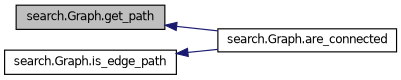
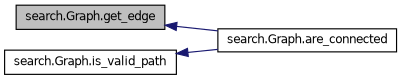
node "search.Graph.get_path": label "search.Graph.get_path" -> "search.Graph.get_edge"
node "search.Graph.is_edge_path": label "search.Graph.is_edge_path" -> "search.Graph.is_valid_path"
